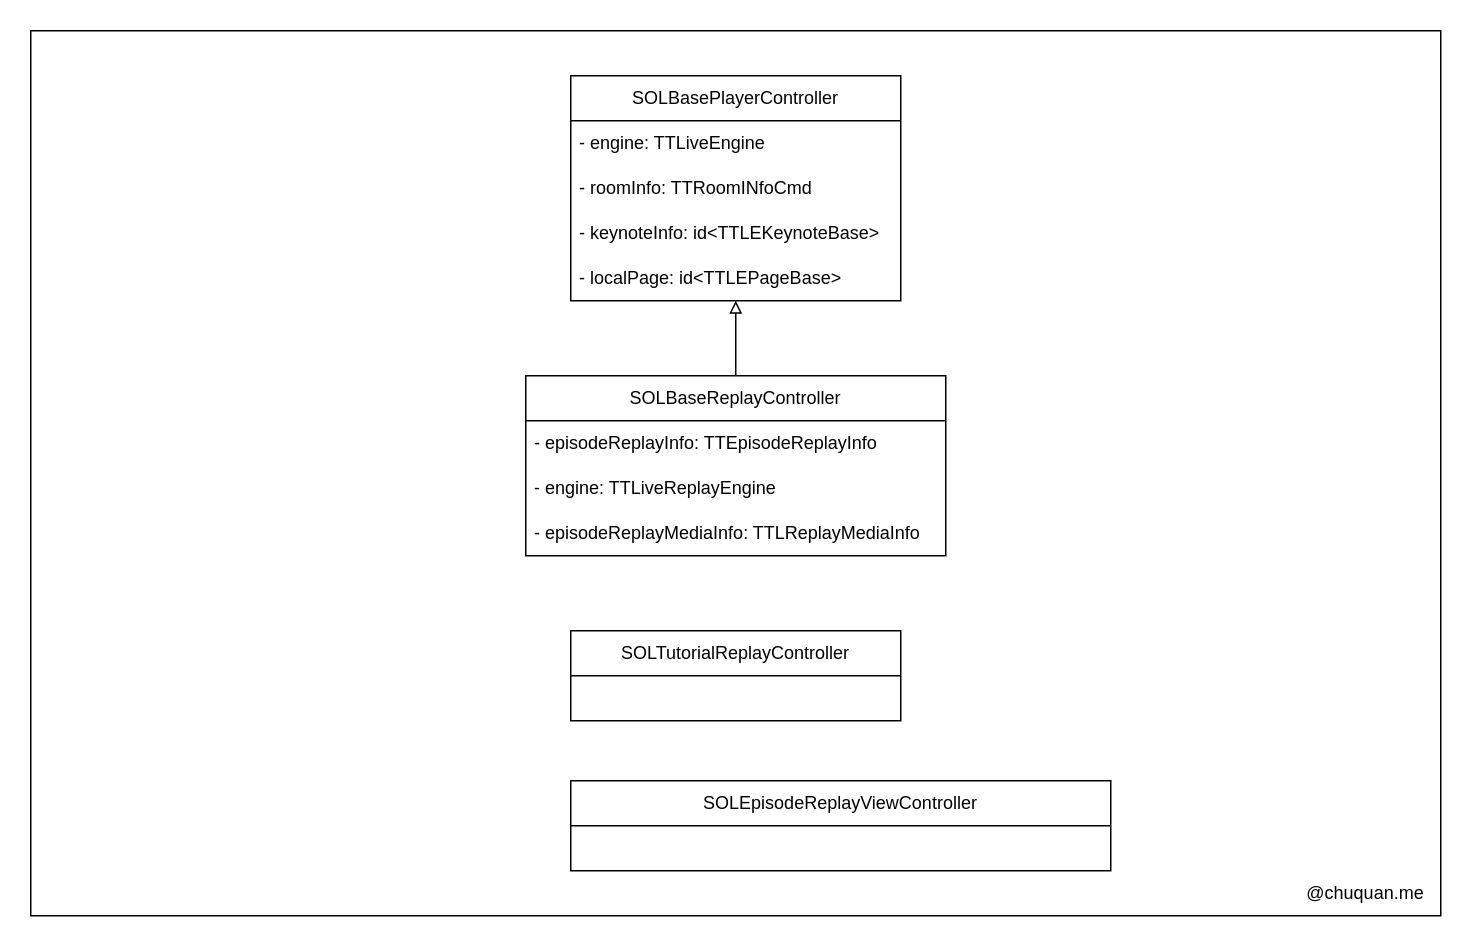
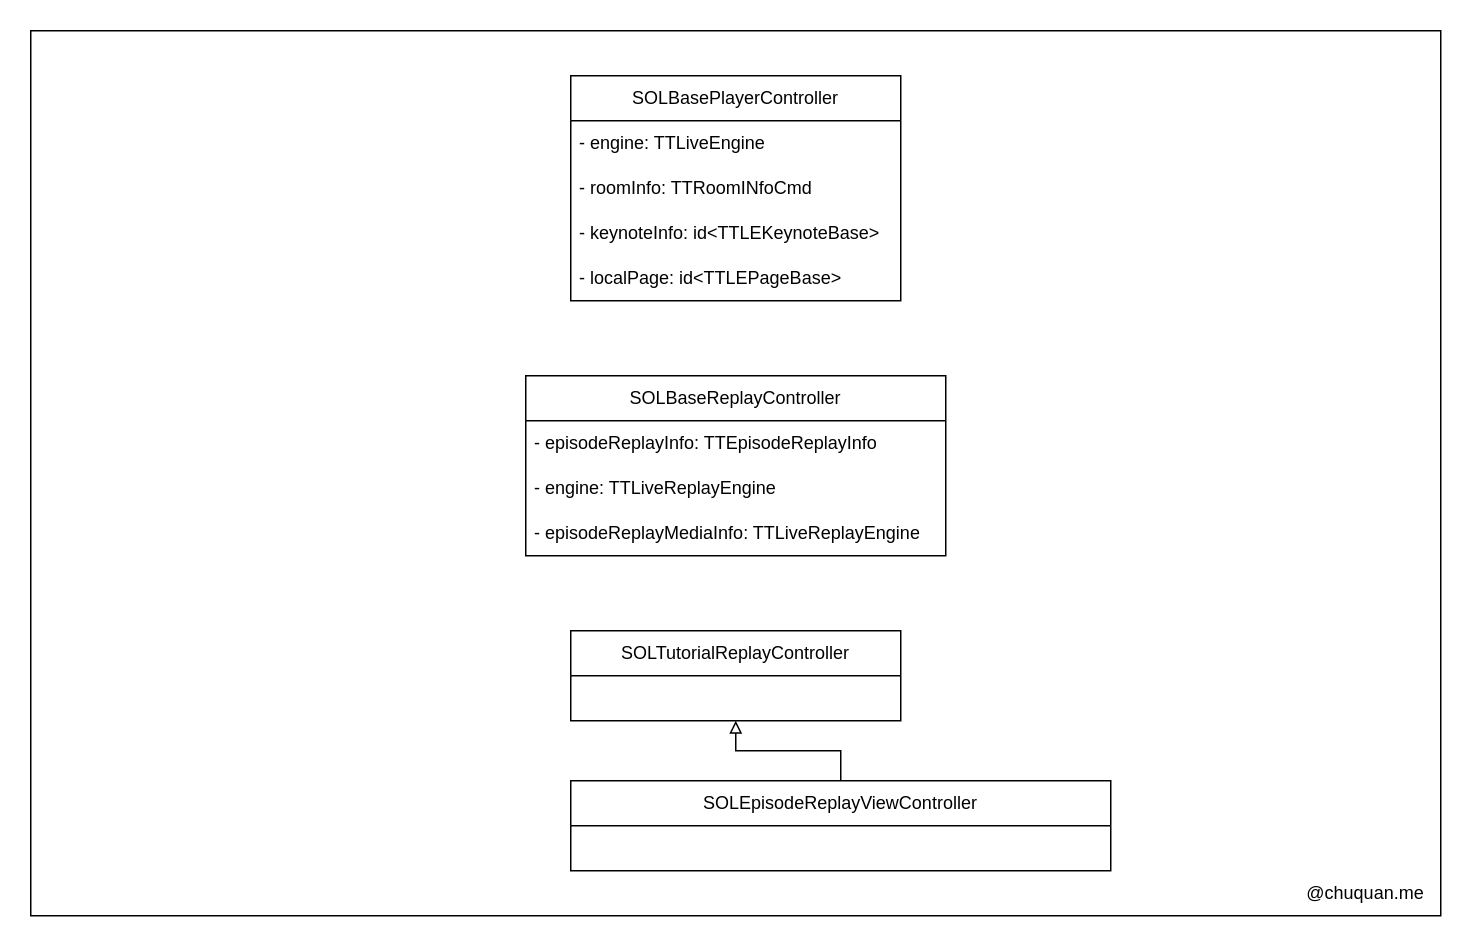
edge "SOLBaseReplayController" -> "SOLBasePlayerController": removed
node "- episodeReplayMediaInfo: TTLReplayMediaInfo": label "- episodeReplayMediaInfo: TTLReplayMediaInfo" -> "- episodeReplayMediaInfo: TTLiveReplayEngine"
edge "SOLEpisodeReplayViewController" -> "SOLTutorialReplayController": added
